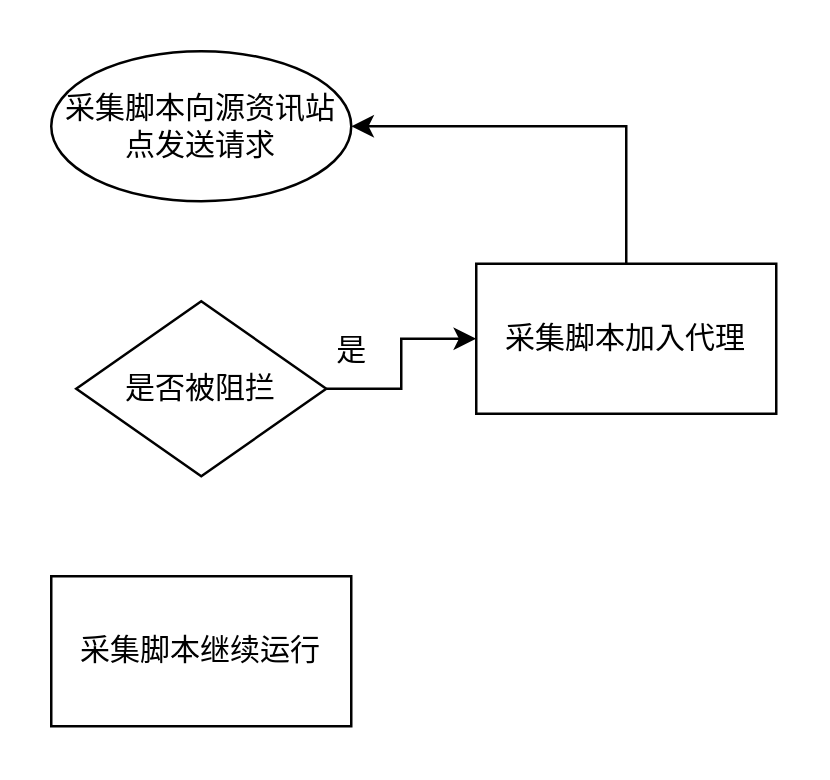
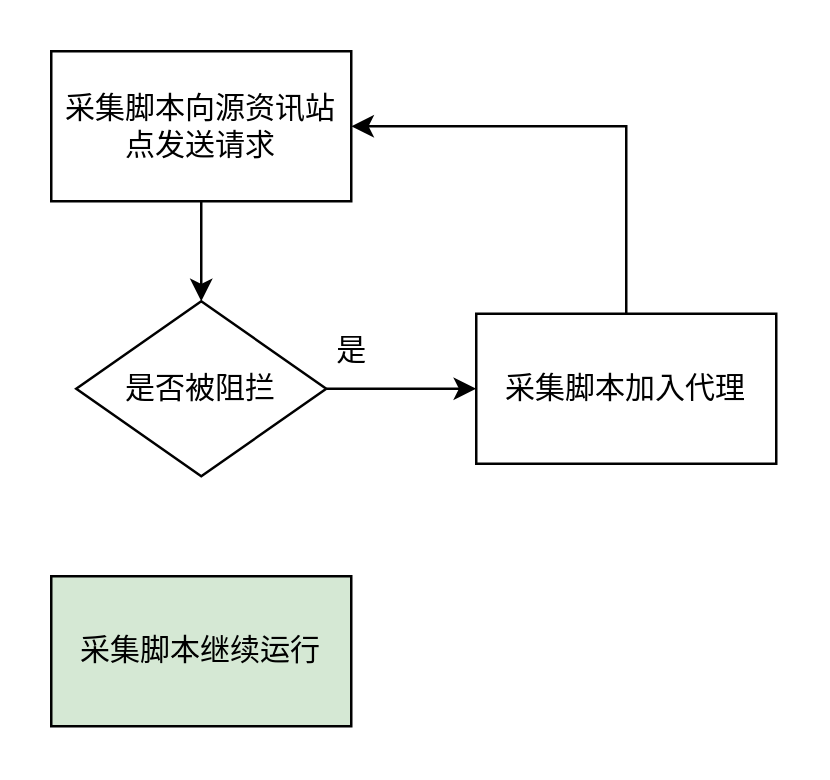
node "采集脚本向源资讯站点发送请求": shape ellipse -> rectangle
edge "采集脚本向源资讯站点发送请求" -> "是否被阻拦": added
node "采集脚本加入代理": moved (626, 339) -> (626, 389)
node "采集脚本继续运行": fillcolor #ffffff -> #d5e8d4
